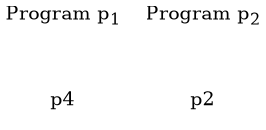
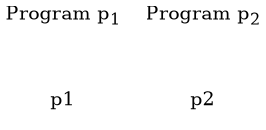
node "p4": label "p4" -> "p1"
